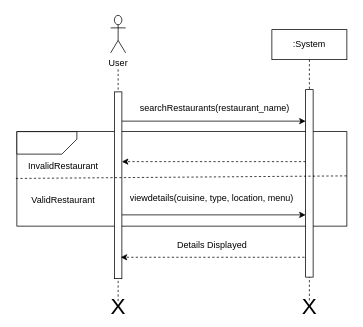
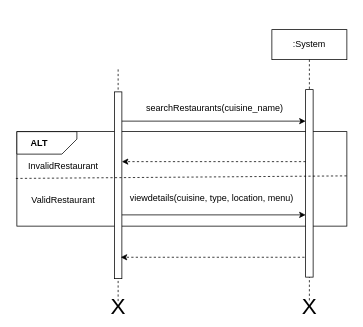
node "User": removed
node "searchRestaurants(restaurant_name)": label "searchRestaurants(restaurant_name)" -> "searchRestaurants(cuisine_name)"
node "ALT": added
node "Details Displayed": removed
